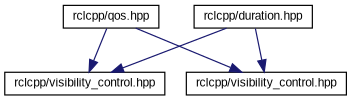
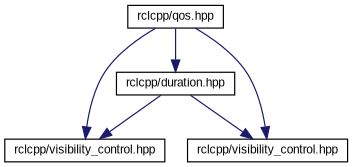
edge "rclcpp/qos.hpp" -> "rclcpp/duration.hpp": added
